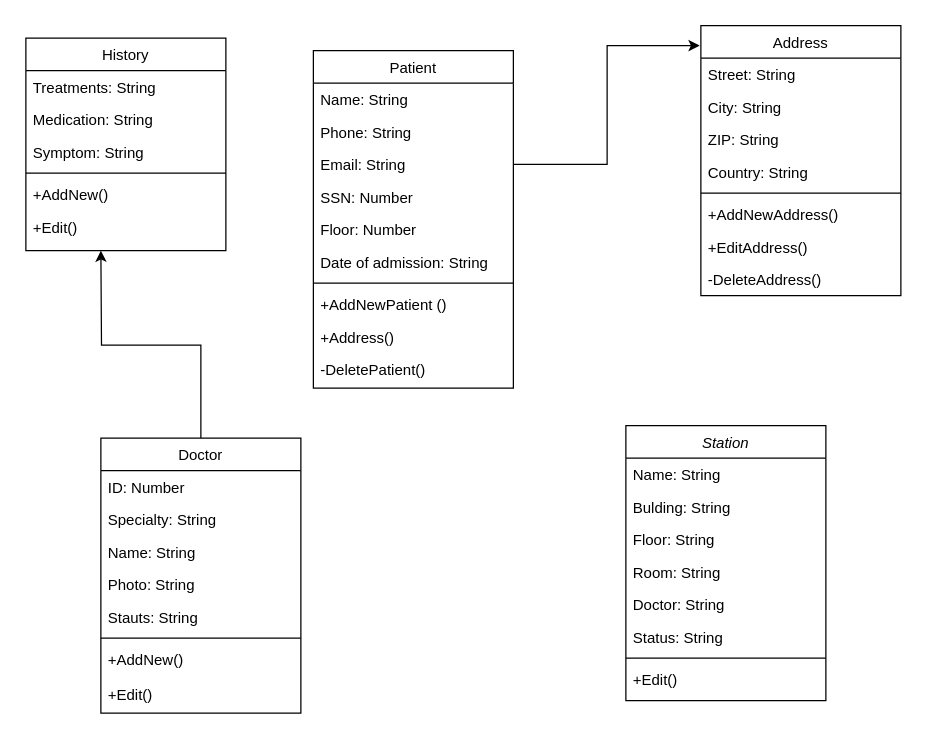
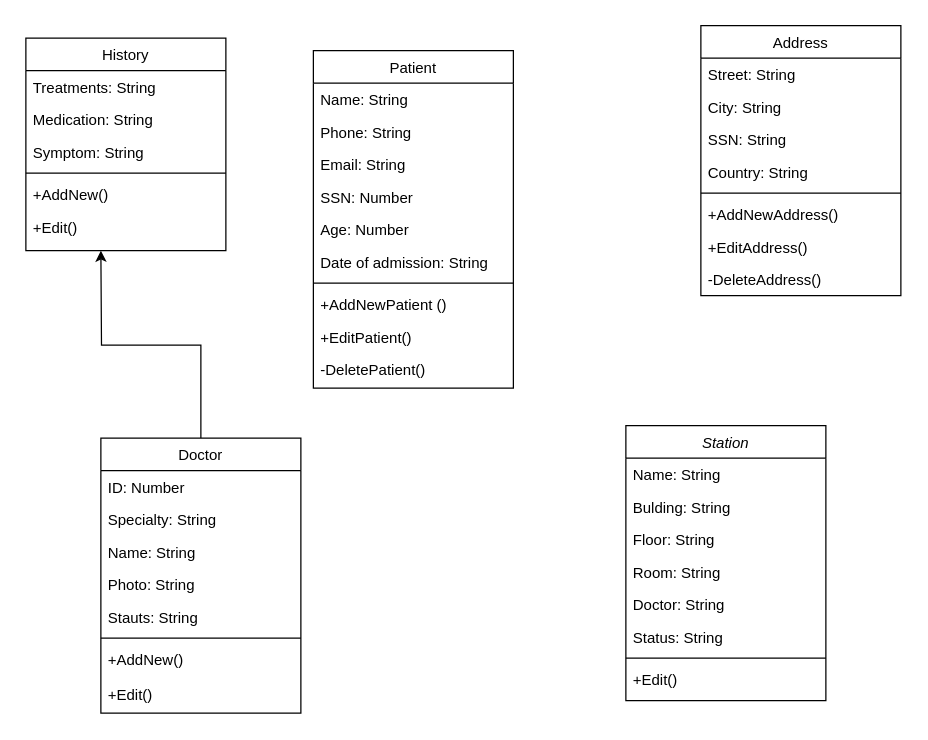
edge "Email: String" -> "Address": removed
node "ZIP: String": label "ZIP: String" -> "SSN: String"
node "Floor: Number": label "Floor: Number" -> "Age: Number"
node "+Address()": label "+Address()" -> "+EditPatient()"
